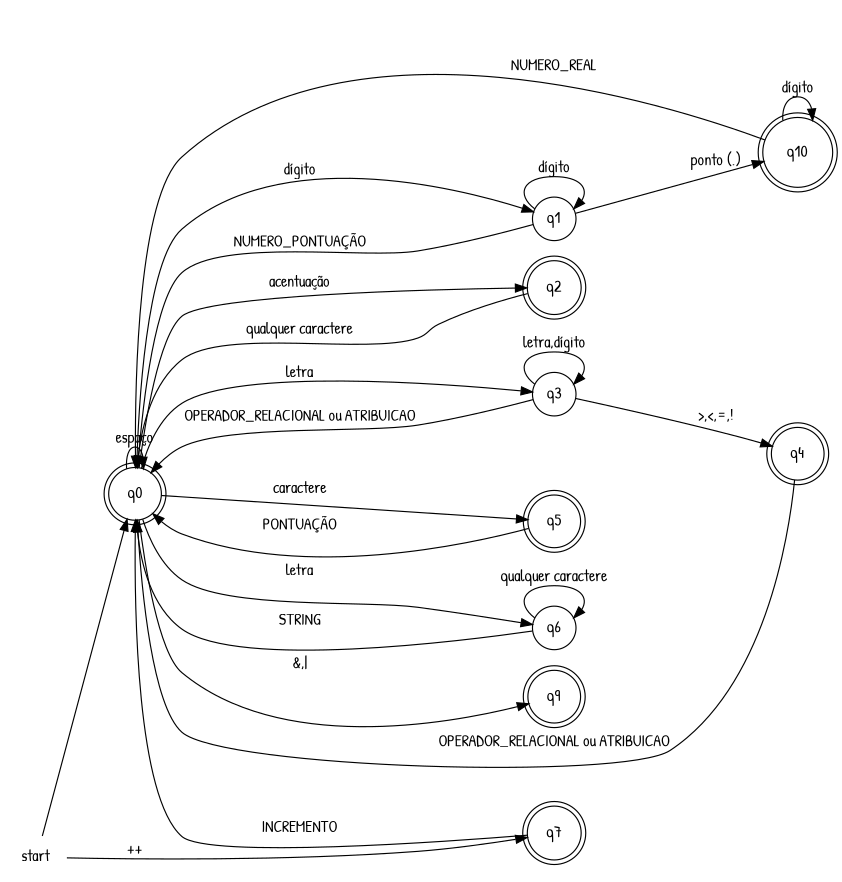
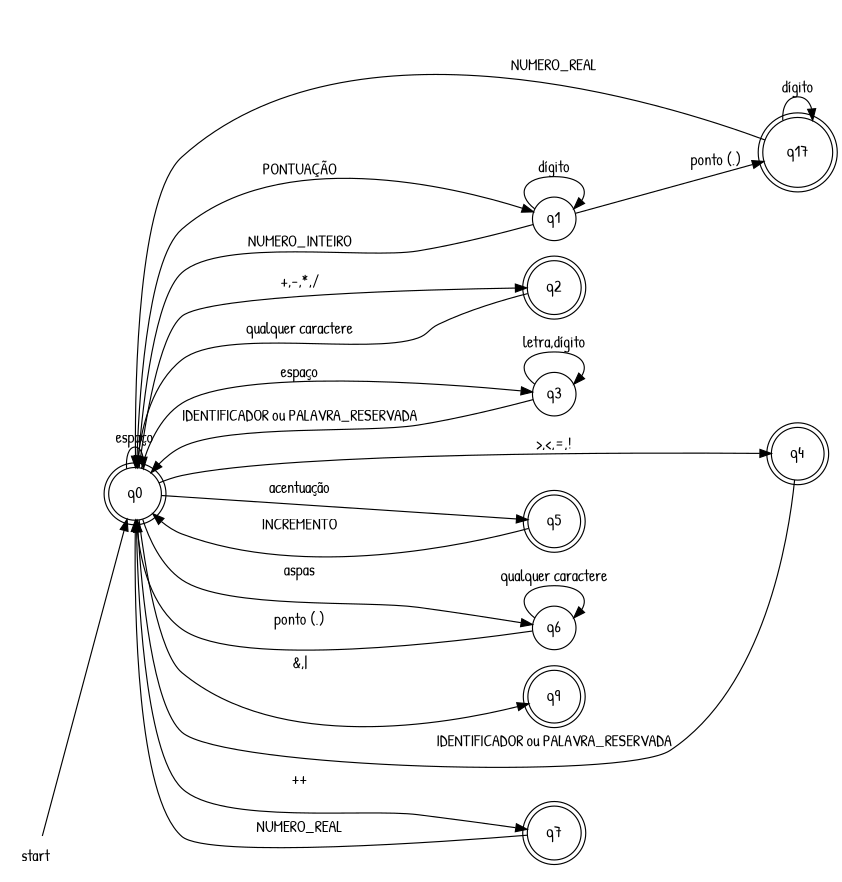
node "q10": label "q10" -> "q17"
edge "q0" -> "q1": label "dígito" -> "PONTUAÇÃO"
edge "q1" -> "q0": label "NUMERO_PONTUAÇÃO" -> "NUMERO_INTEIRO"
edge "q0" -> "q2": label "acentuação" -> "+,-,*,/"
edge "q0" -> "q3": label "letra" -> "espaço"
edge "q3" -> "q0": label "OPERADOR_RELACIONAL ou ATRIBUICAO" -> "IDENTIFICADOR ou PALAVRA_RESERVADA"
edge "q3" -> "q4": now "q0" -> "q4"
edge "q0" -> "q5": label "caractere" -> "acentuação"
edge "q5" -> "q0": label "PONTUAÇÃO" -> "INCREMENTO"
edge "q0" -> "q6": label "letra" -> "aspas"
edge "q6" -> "q0": label "STRING" -> "ponto (.)"
edge "q4" -> "q0": label "OPERADOR_RELACIONAL ou ATRIBUICAO" -> "IDENTIFICADOR ou PALAVRA_RESERVADA"
edge "q7" -> "q0": label "INCREMENTO" -> "NUMERO_REAL"
edge "start" -> "q7": now "q0" -> "q7"
